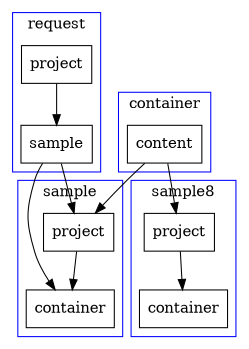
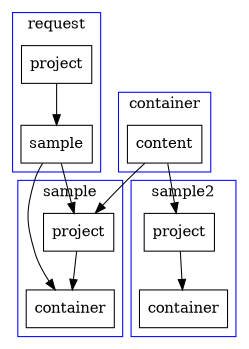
cluster "sample8": label "sample8" -> "sample2"
